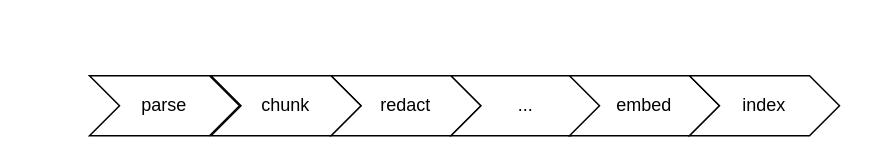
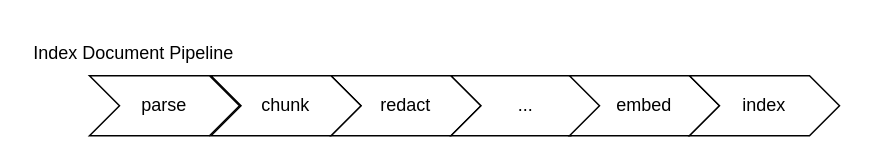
node "Index Document Pipeline": added
